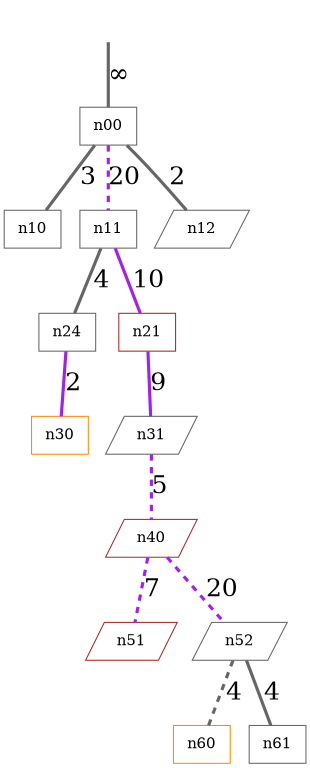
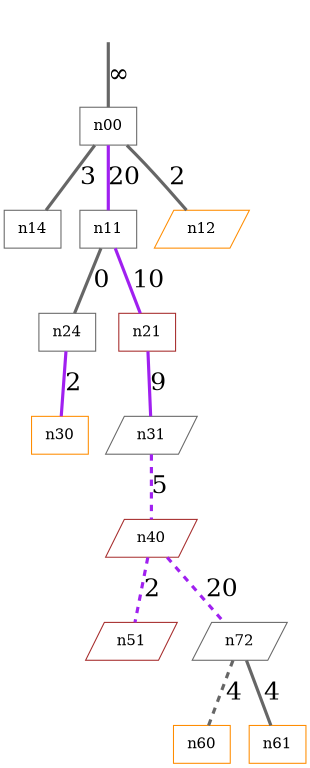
edge "n00" -- "n11": style dashed -> solid
node "n10": label "n10" -> "n14"
node "n12": color gray40 -> darkorange
edge "n11" -- "n24": label "4" -> "0"
edge "n40" -- "n51": label "7" -> "2"
node "n52": label "n52" -> "n72"
node "n61": color gray40 -> darkorange
